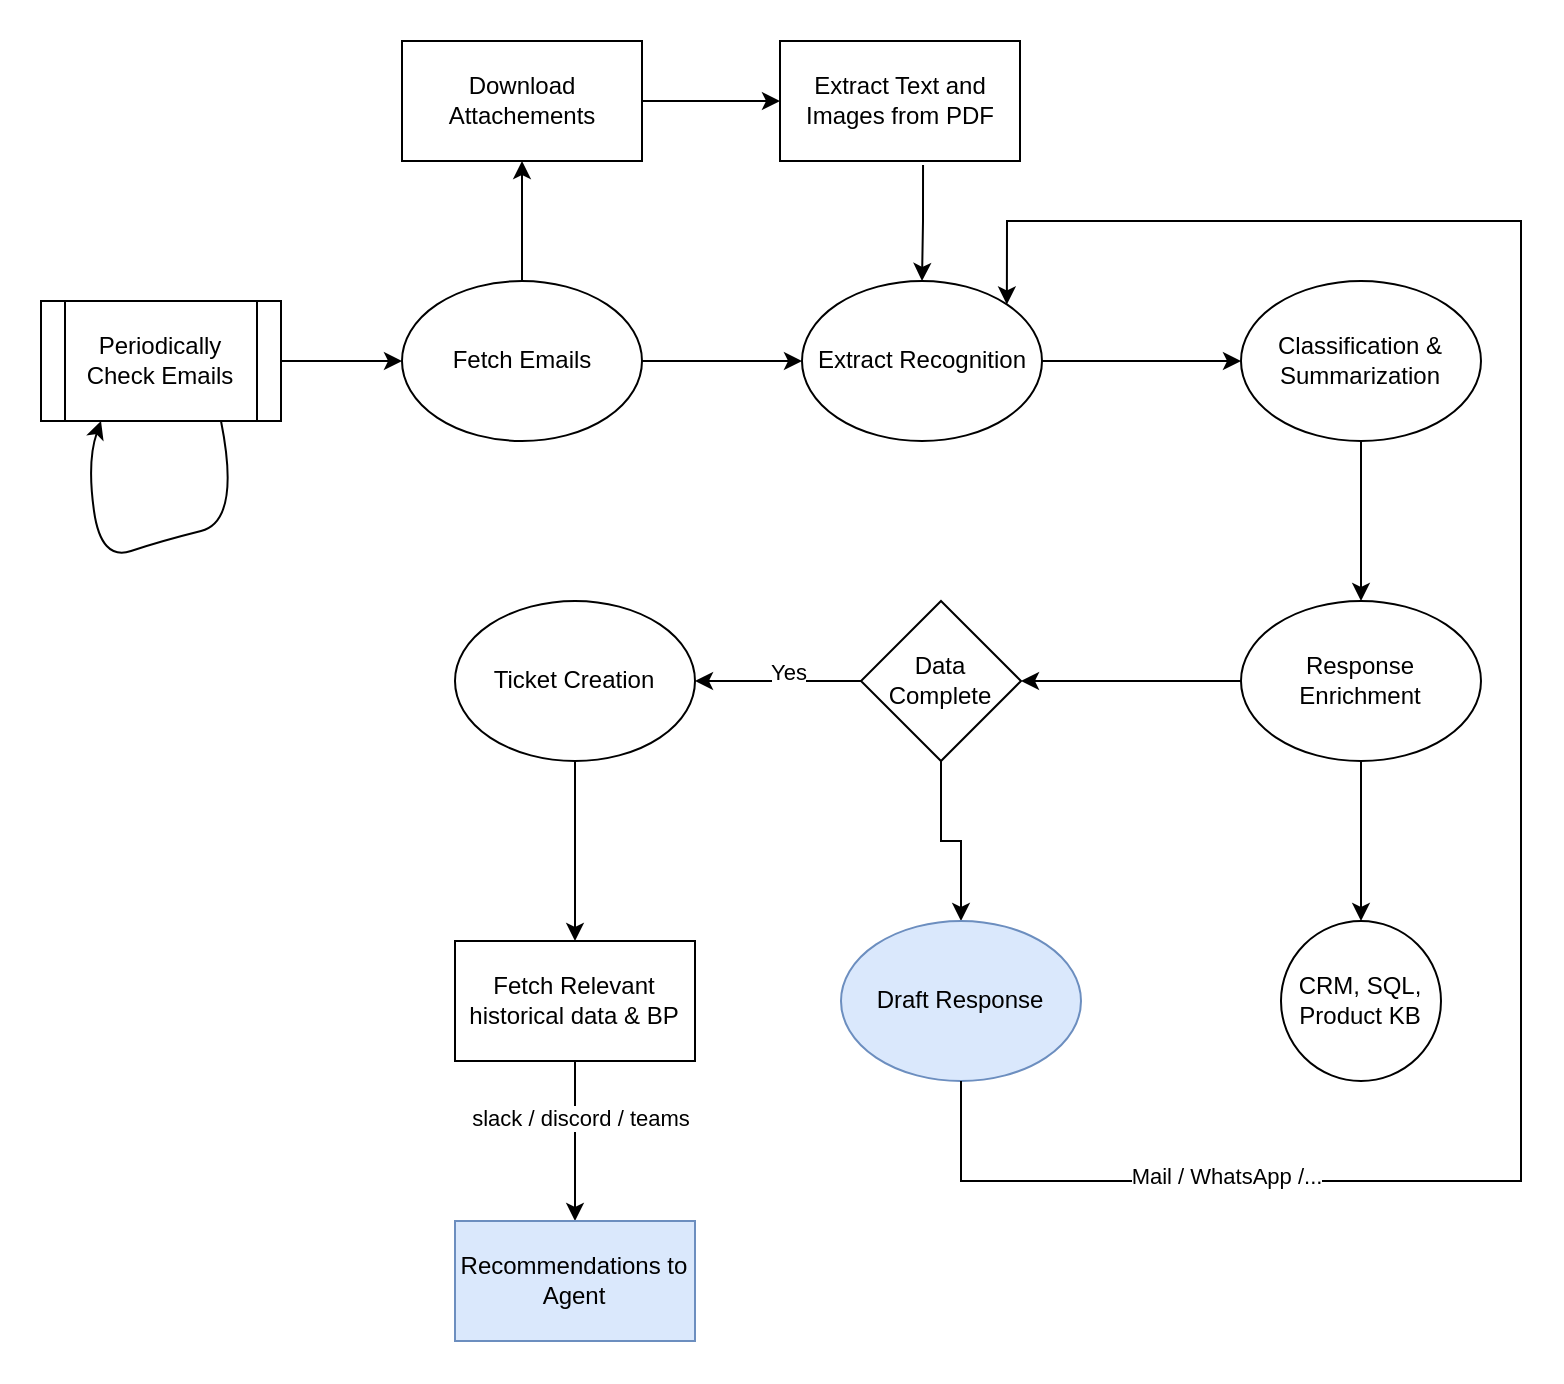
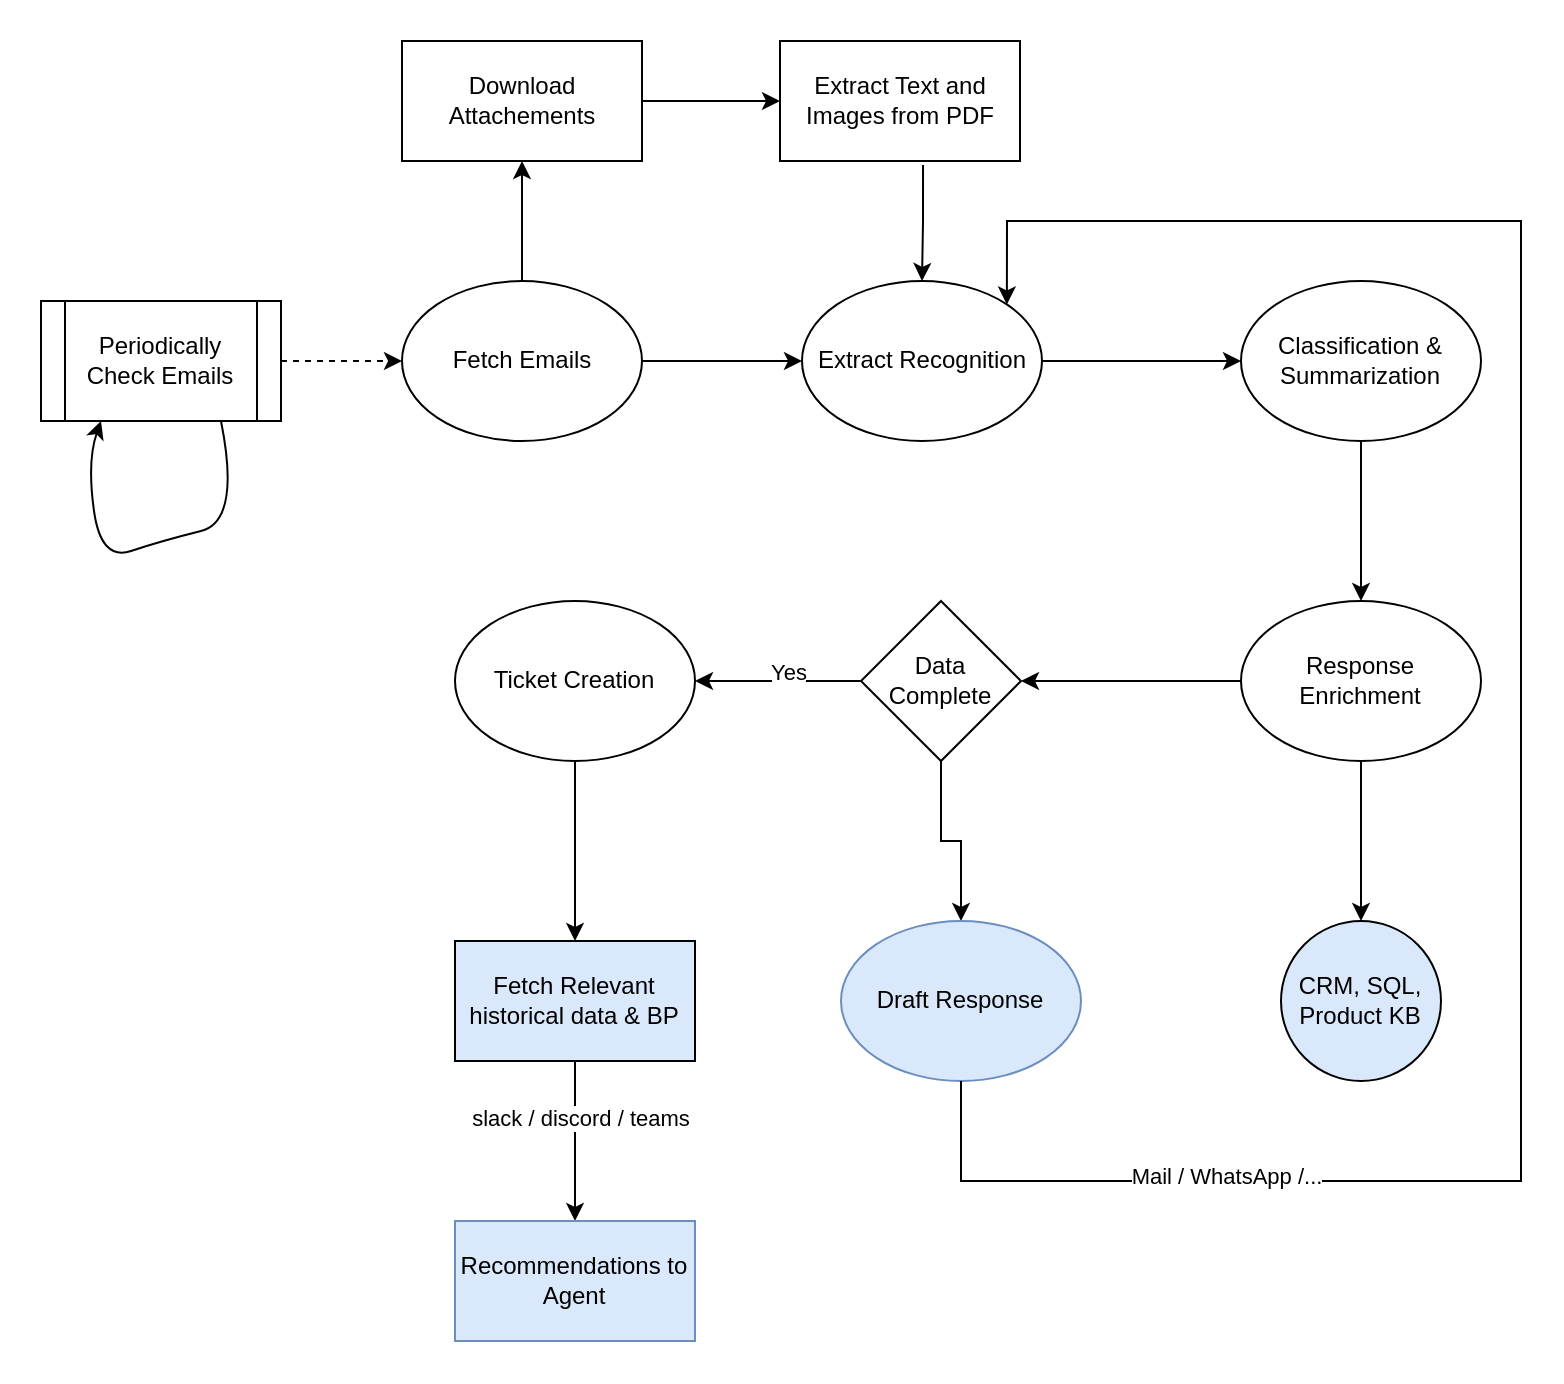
edge "Periodically Check Emails" -> "Fetch Emails": style solid -> dashed
node "Fetch Relevant historical data & BP": fillcolor #ffffff -> #dae8fc
node "CRM, SQL, Product KB": fillcolor #ffffff -> #dae8fc
